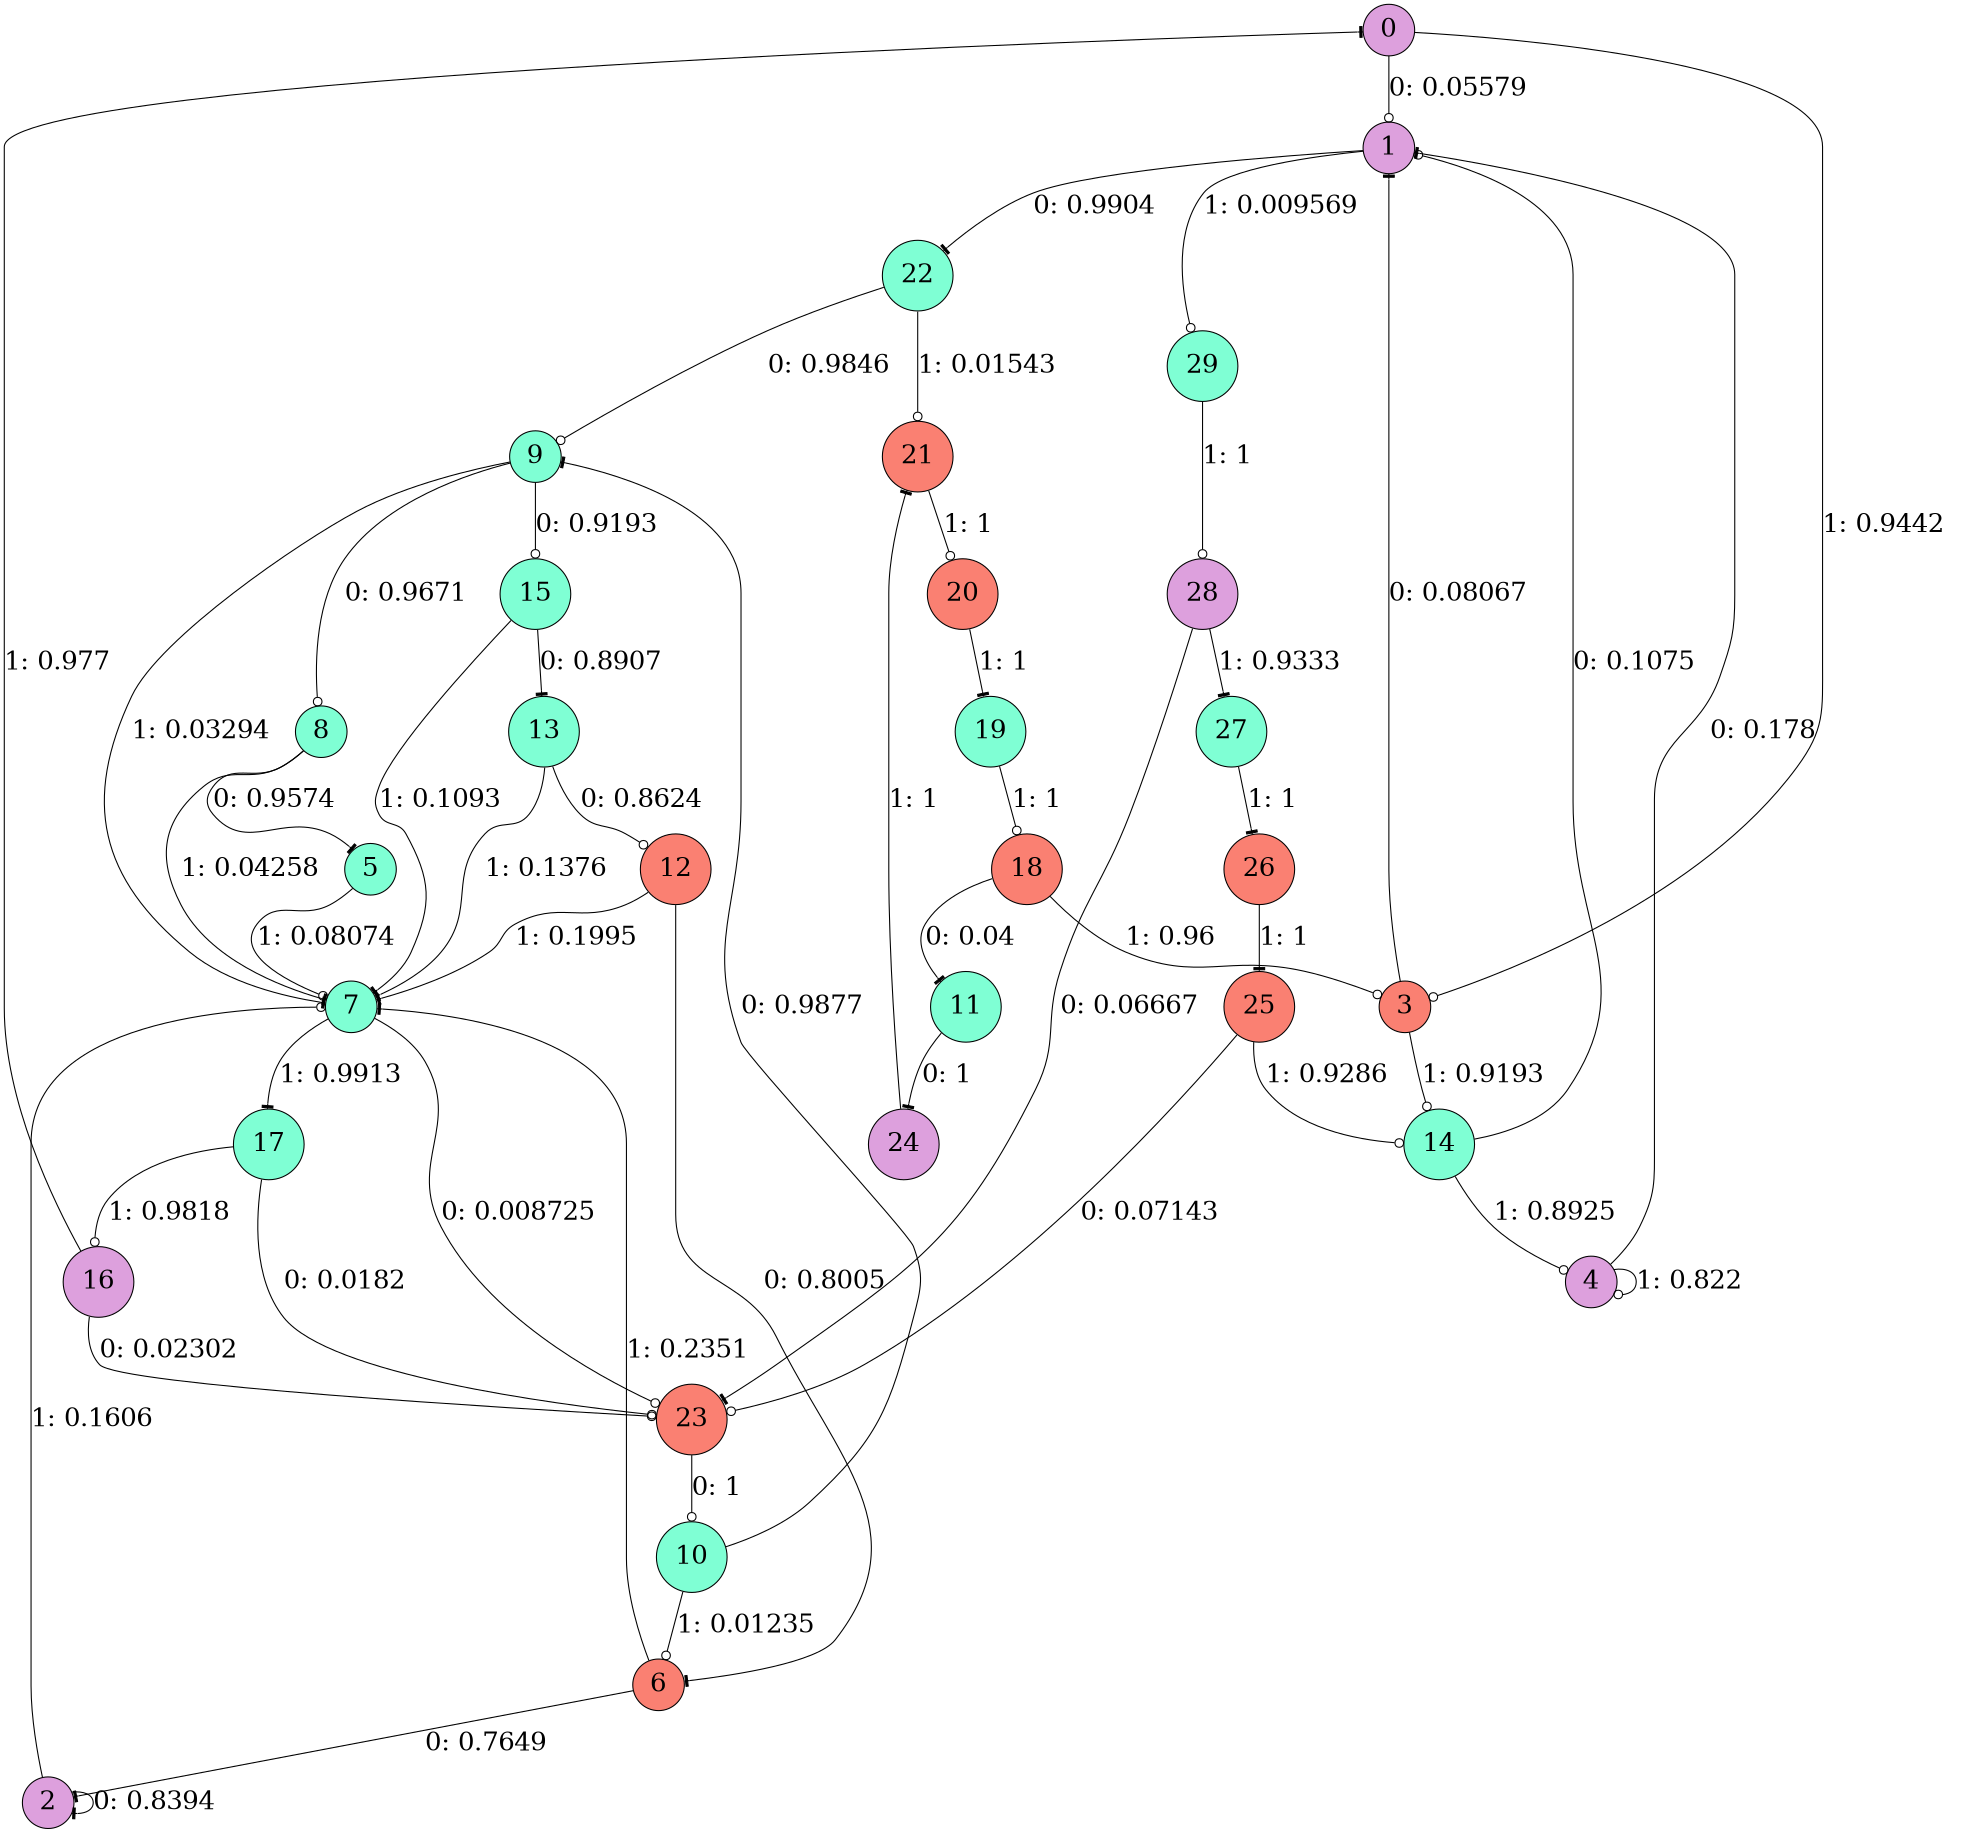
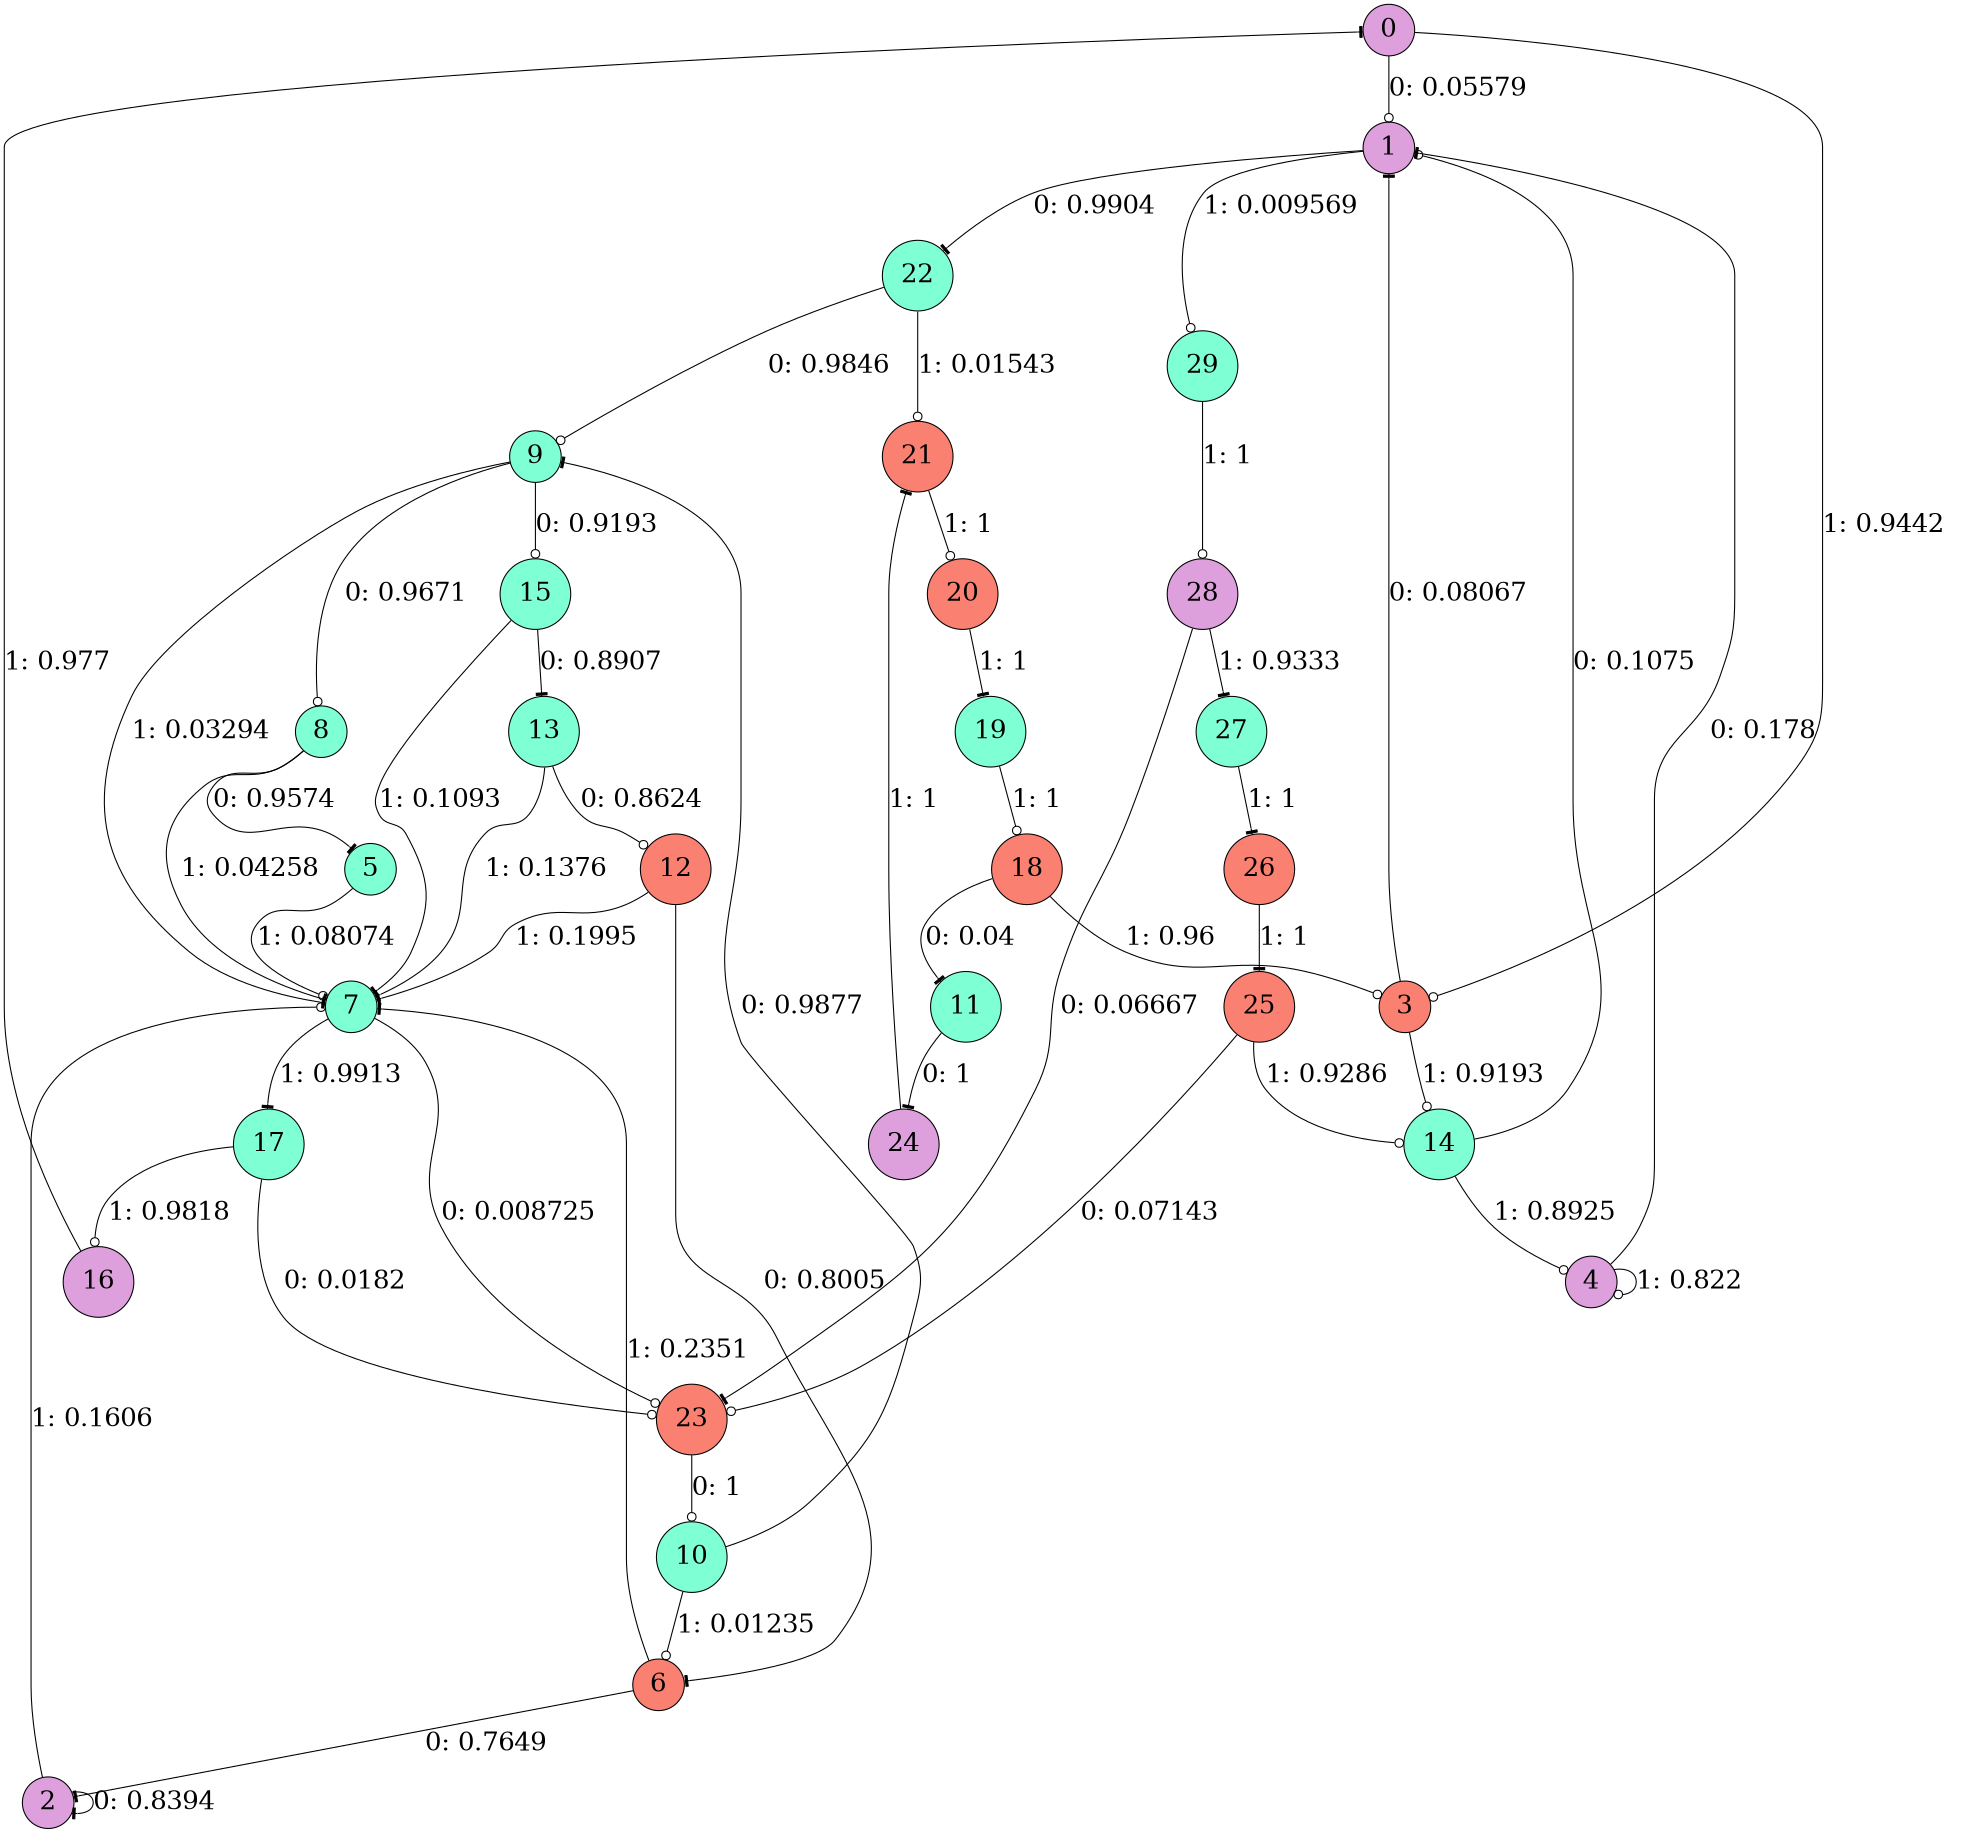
edge "16" -> "23": removed, label "0: 0.02302"
